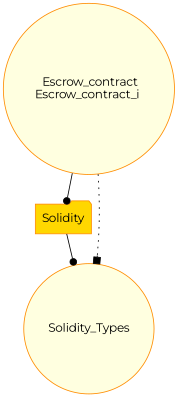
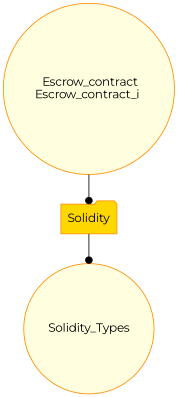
edge "Escrow_contract Escrow_contract_i" -> "Solidity_Types": removed
